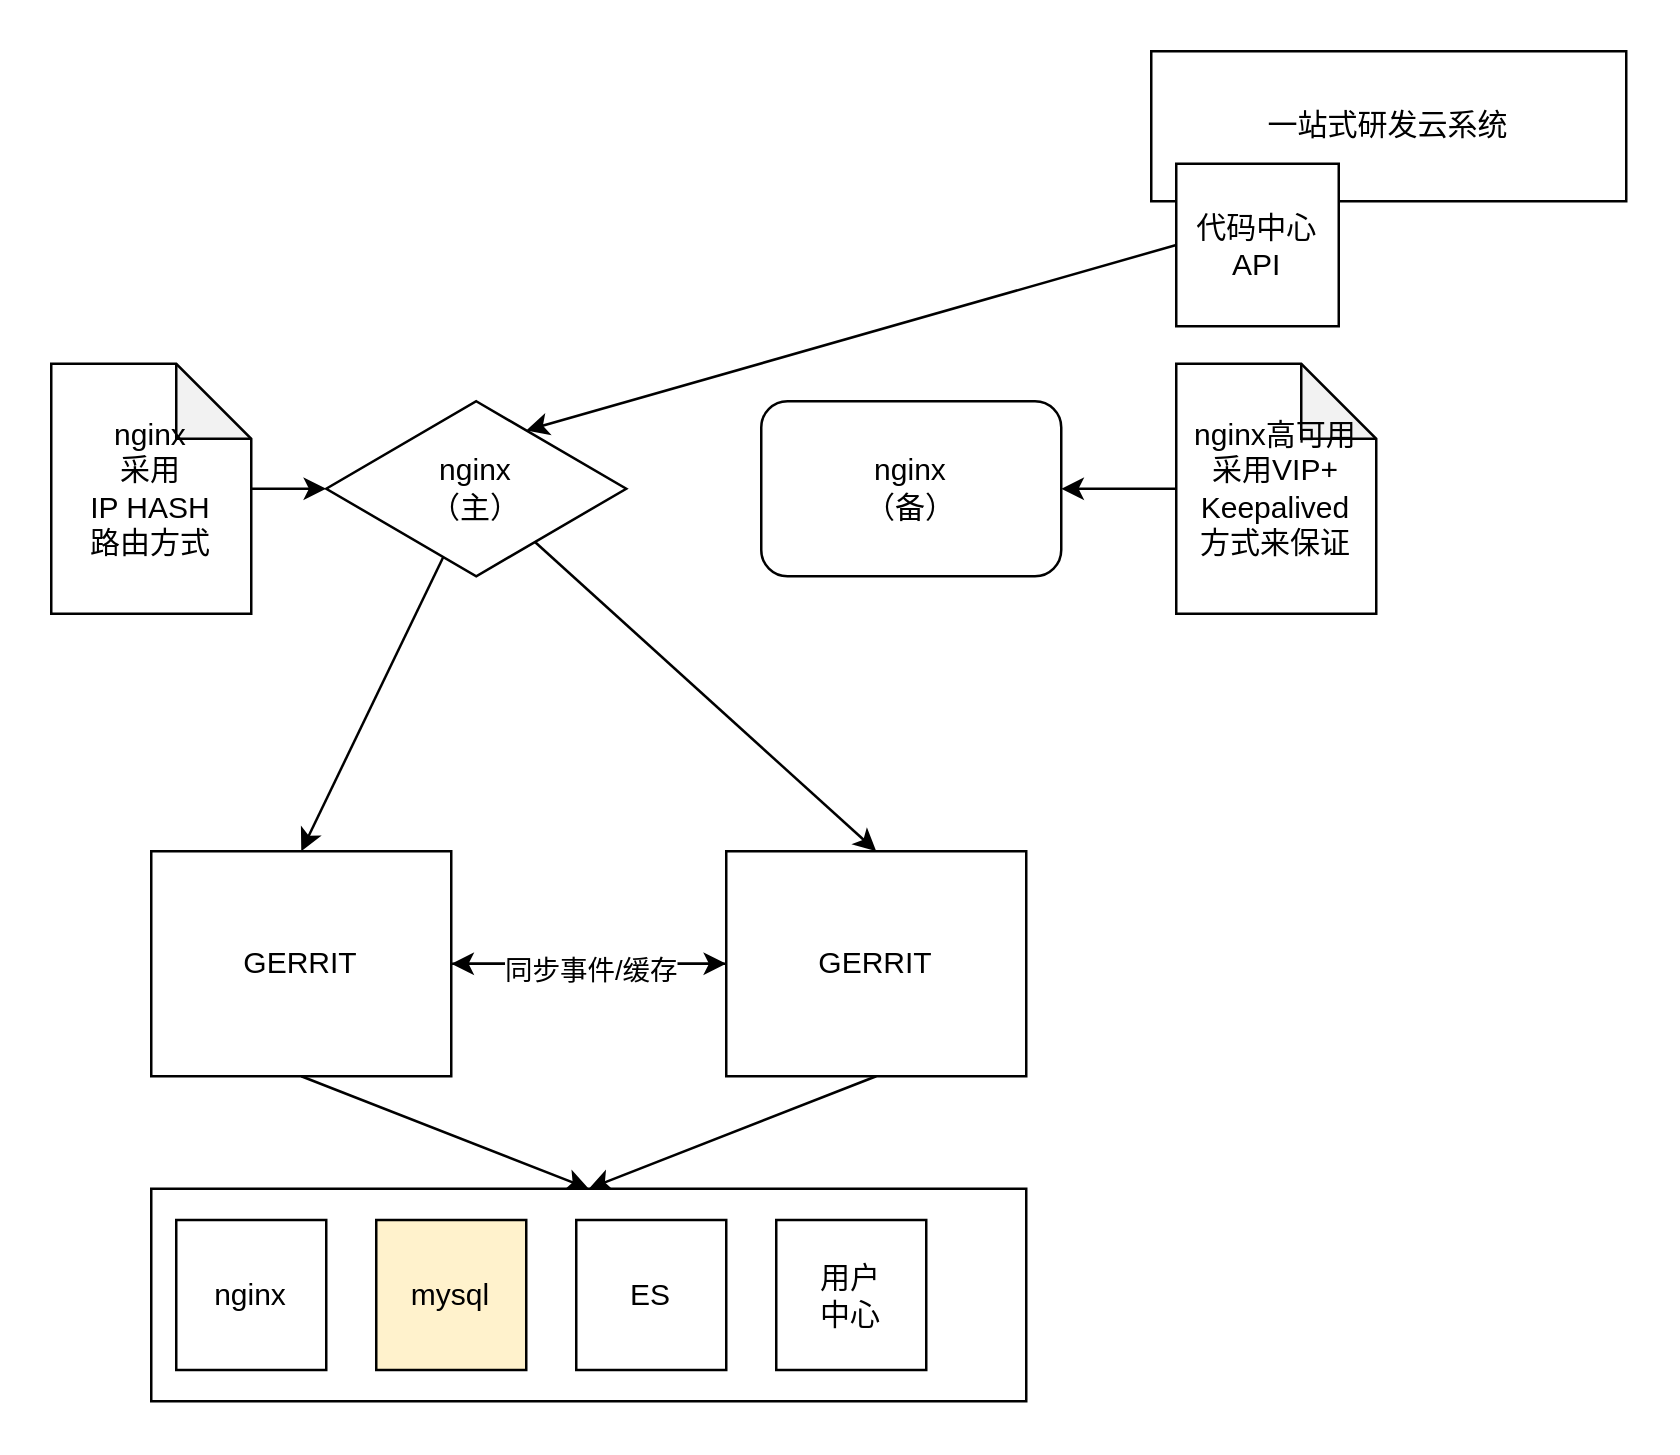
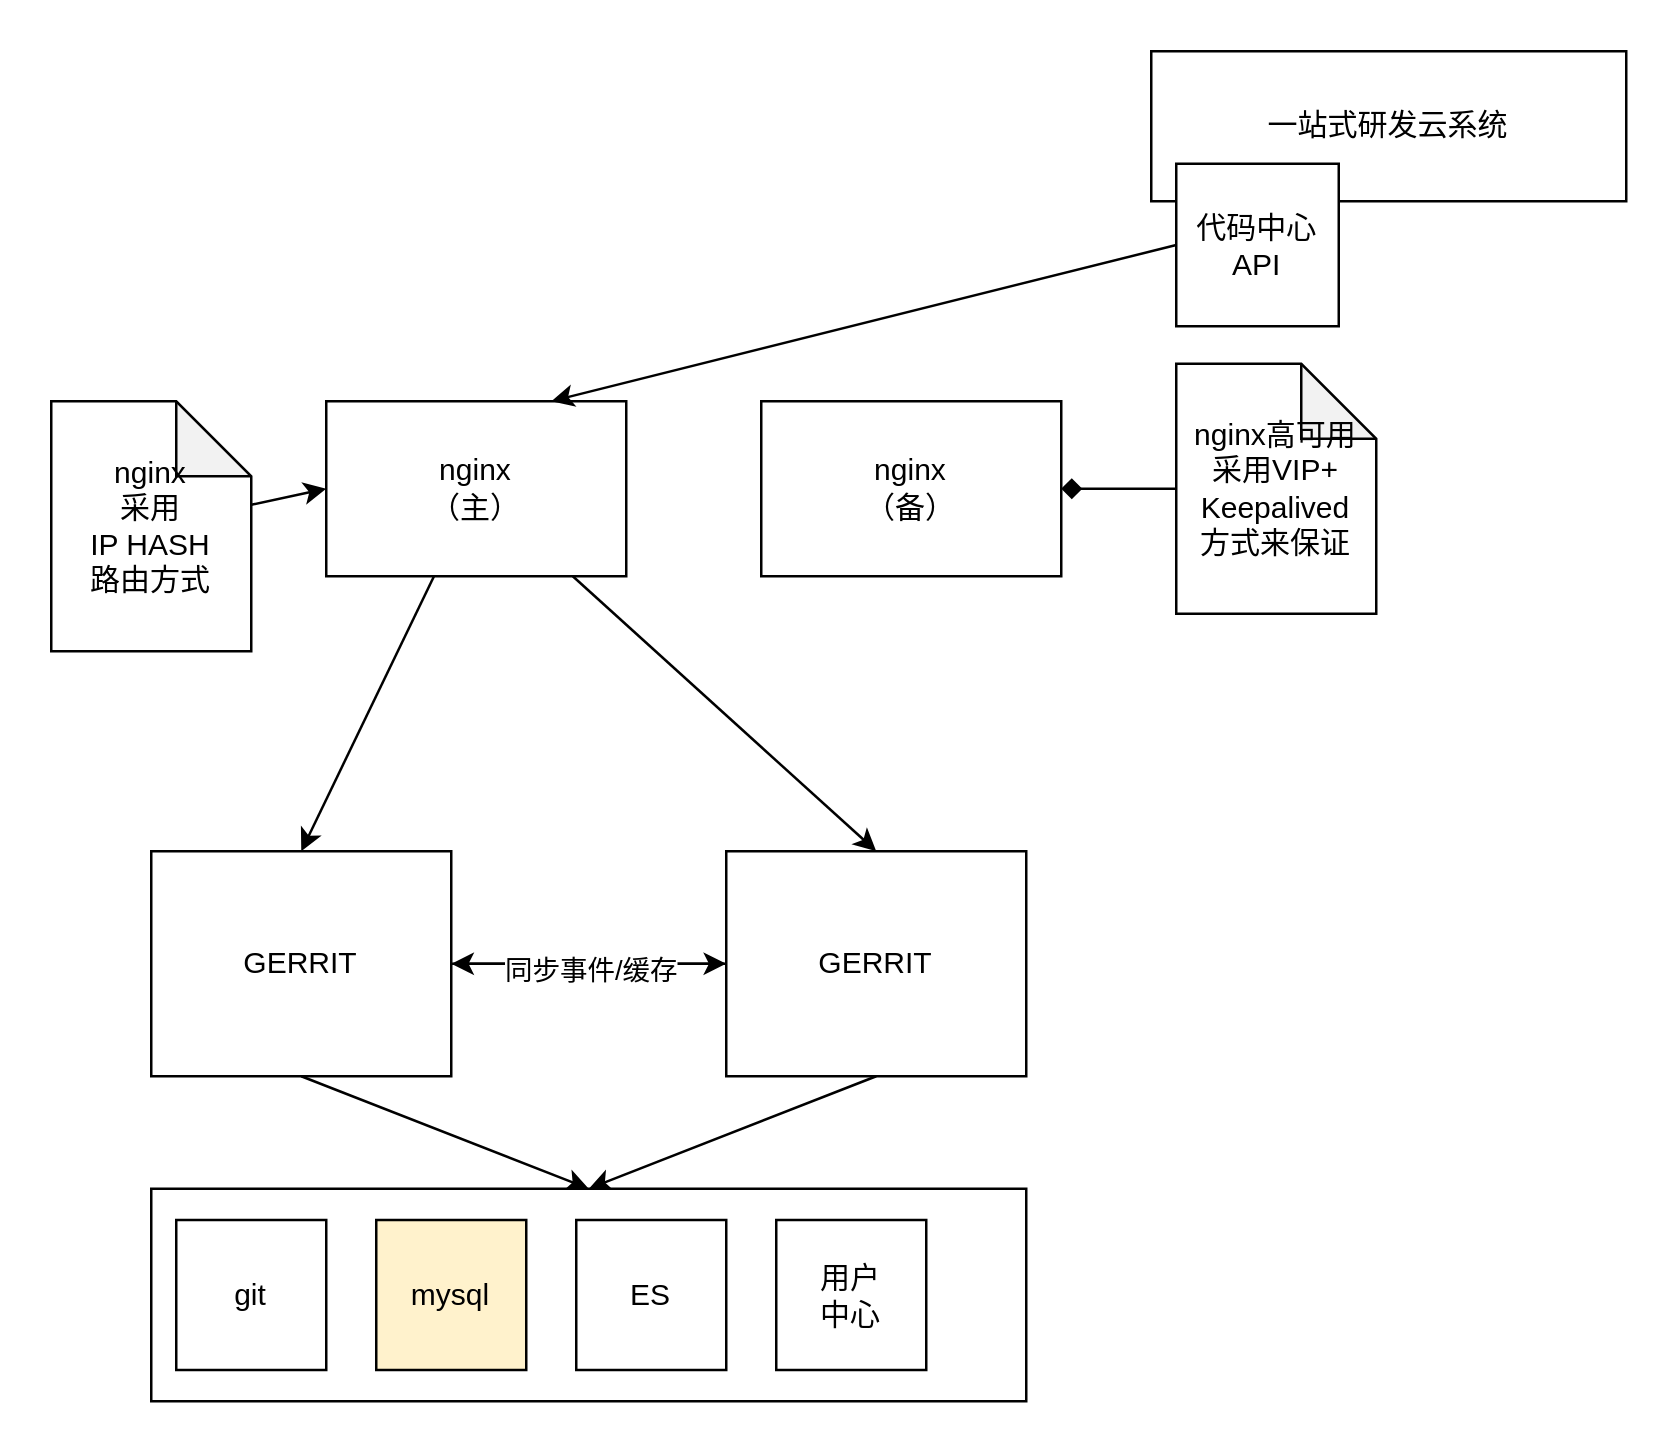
node "nginx 采用 IP HASH 路由方式": moved (151, 489) -> (151, 526)
node "nginx （主）": shape diamond -> rectangle
node "nginx （备）": shape rounded rectangle -> rectangle
edge "nginx高可用 采用VIP+ Keepalived 方式来保证" -> "nginx （备）": arrowhead classic -> diamond
node "nginx": label "nginx" -> "git"
